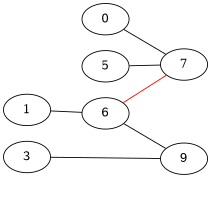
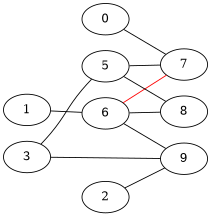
node "8": added
edge "5" -- "3": added
node "2": added
